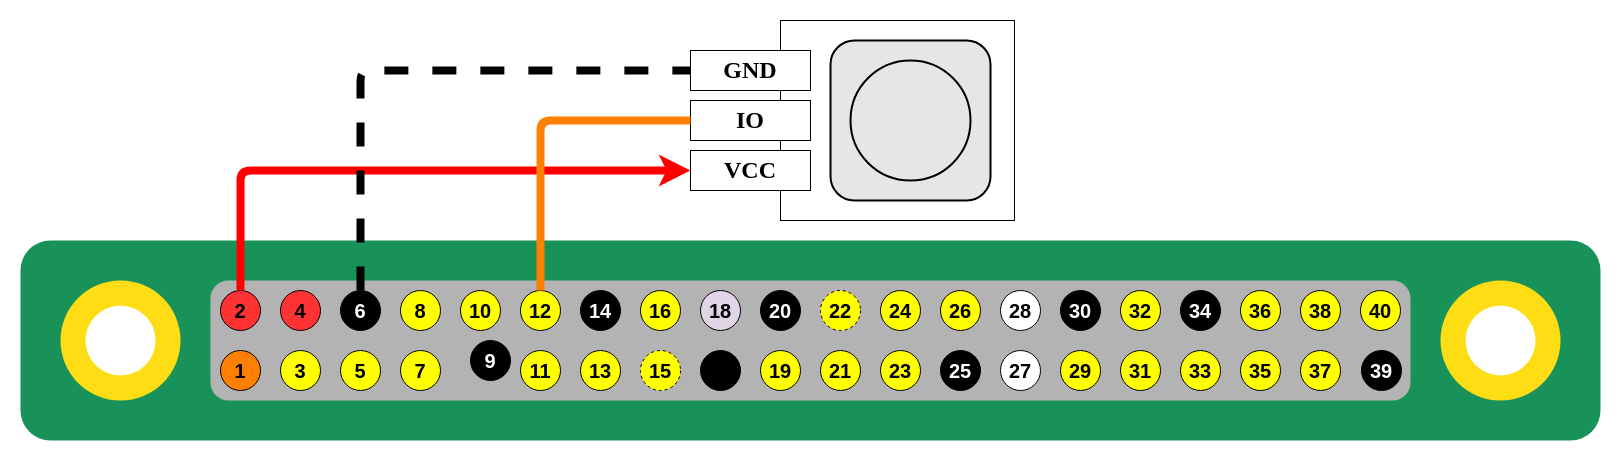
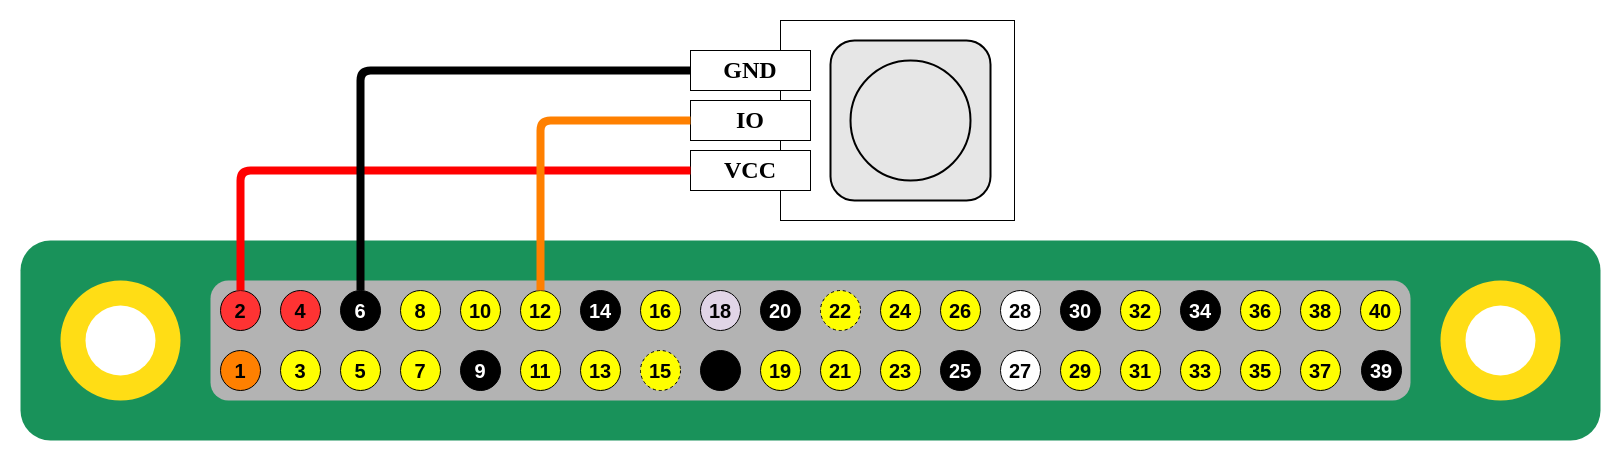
edge "GND" -- "6": style dashed -> solid
edge "2" -> "VCC": arrowhead classic -> none
node "9": moved (491, 361) -> (481, 371)
